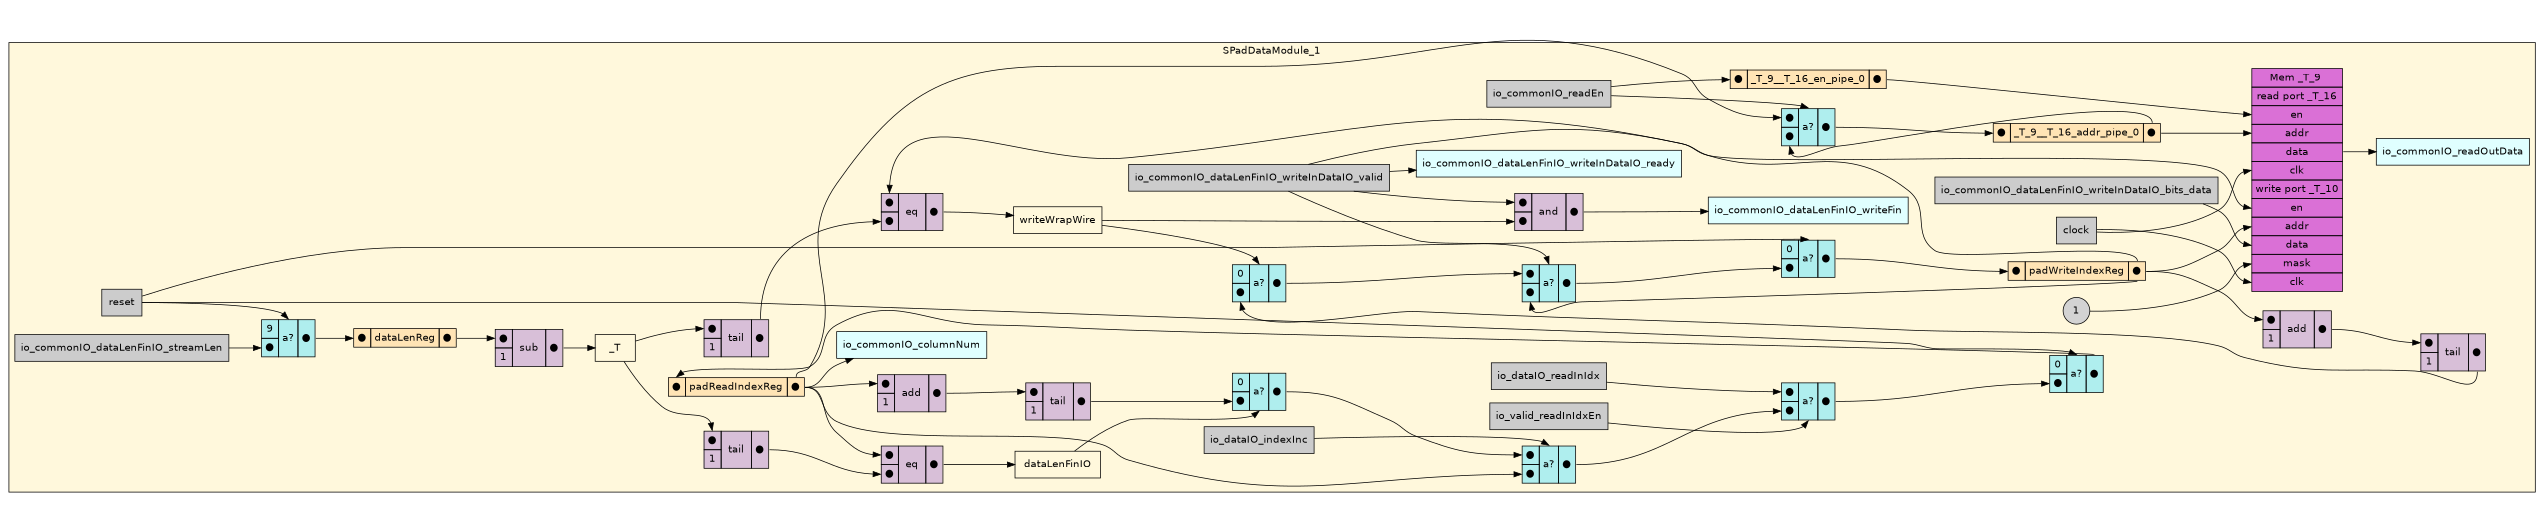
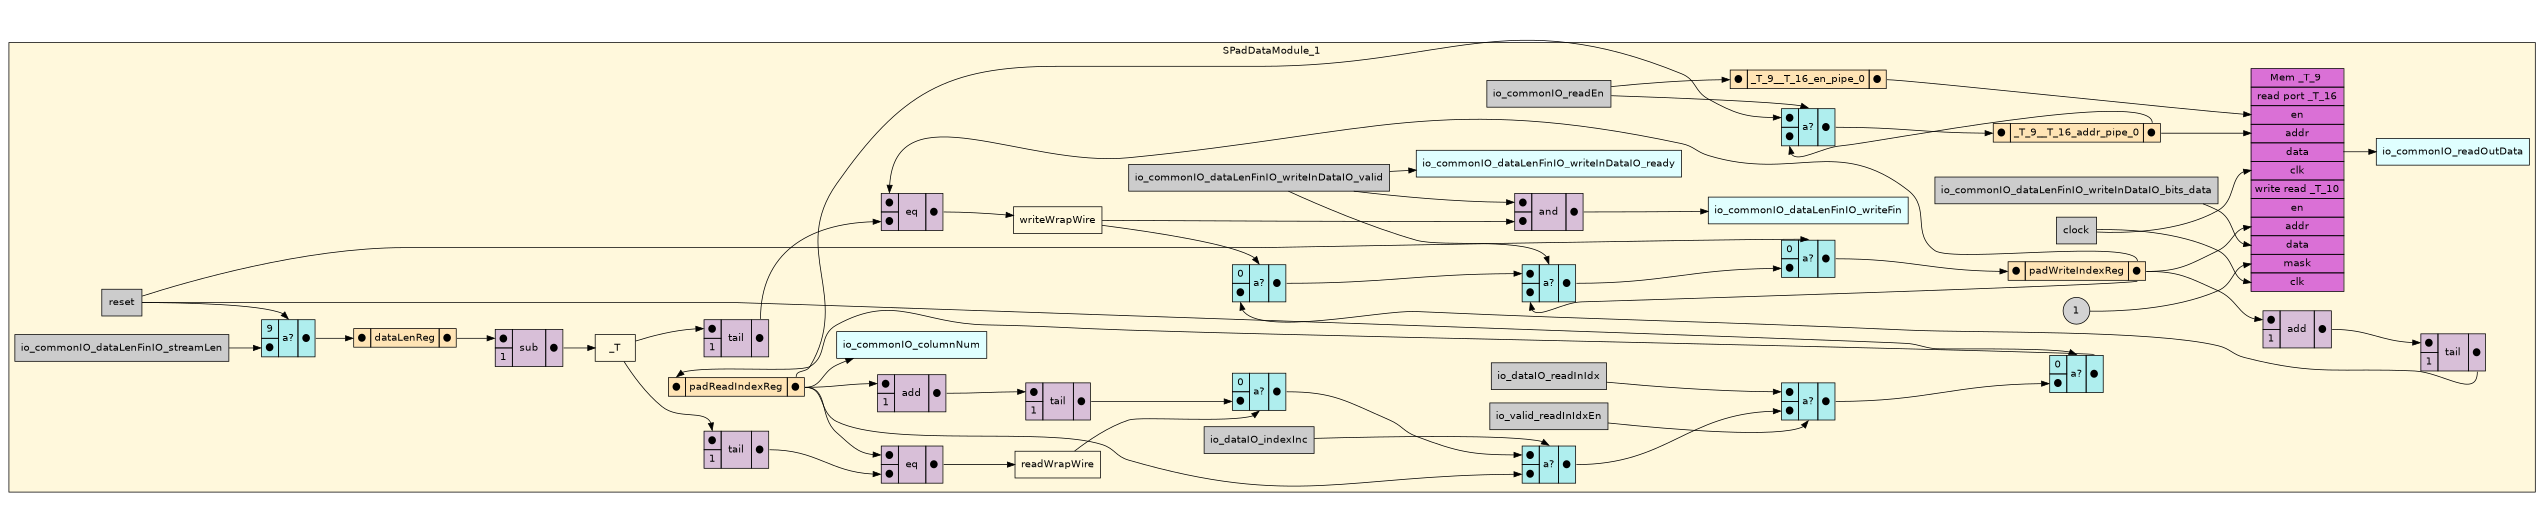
edge "io_commonIO_dataLenFinIO_writeInDataIO_valid" -> "Mem _T_9": removed
node "Mem _T_9": text "write port _T_10" -> "write read _T_10"
node "dataLenFinIO": label "dataLenFinIO" -> "readWrapWire"
